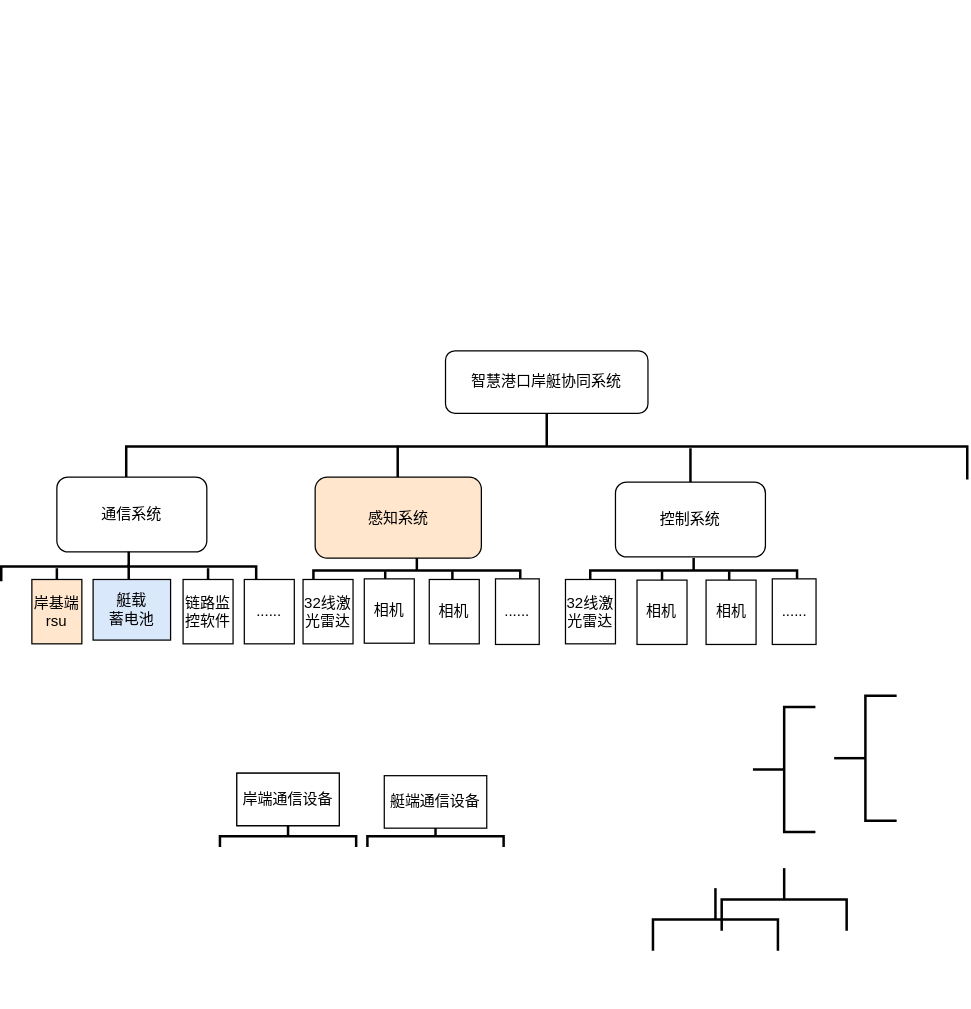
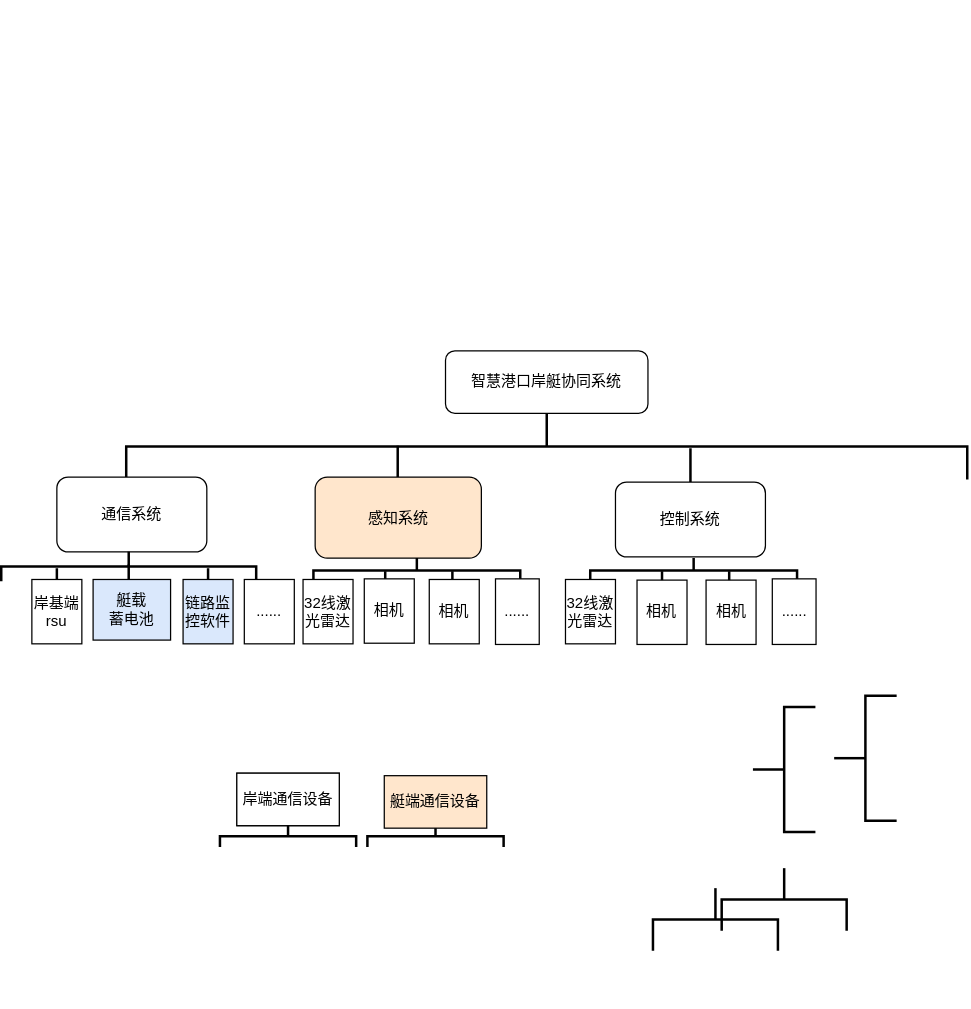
node "岸基端rsu": fillcolor #ffe6cc -> #ffffff
node "链路监控软件": fillcolor #ffffff -> #dae8fc
node "艇端通信设备": fillcolor #ffffff -> #ffe6cc
